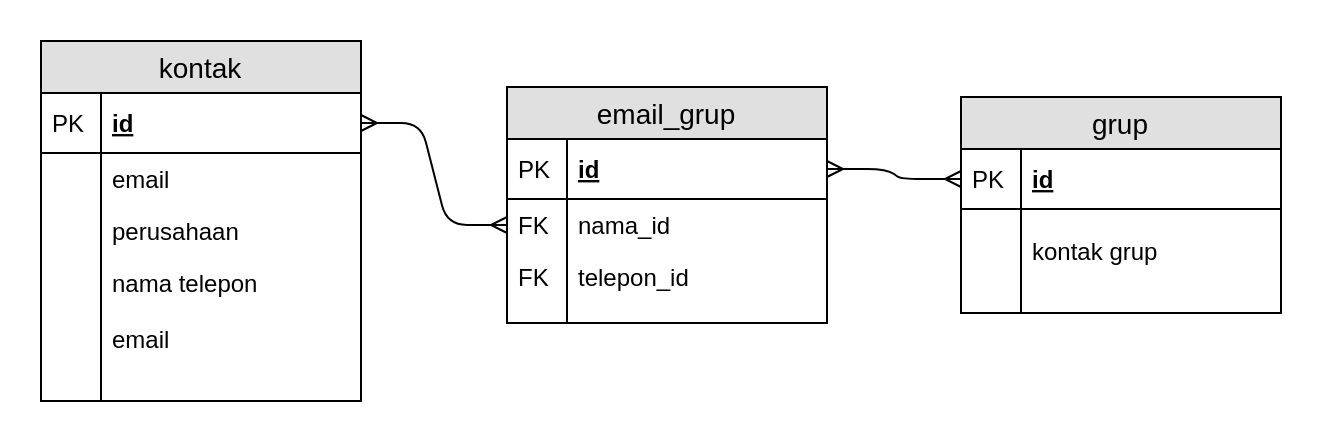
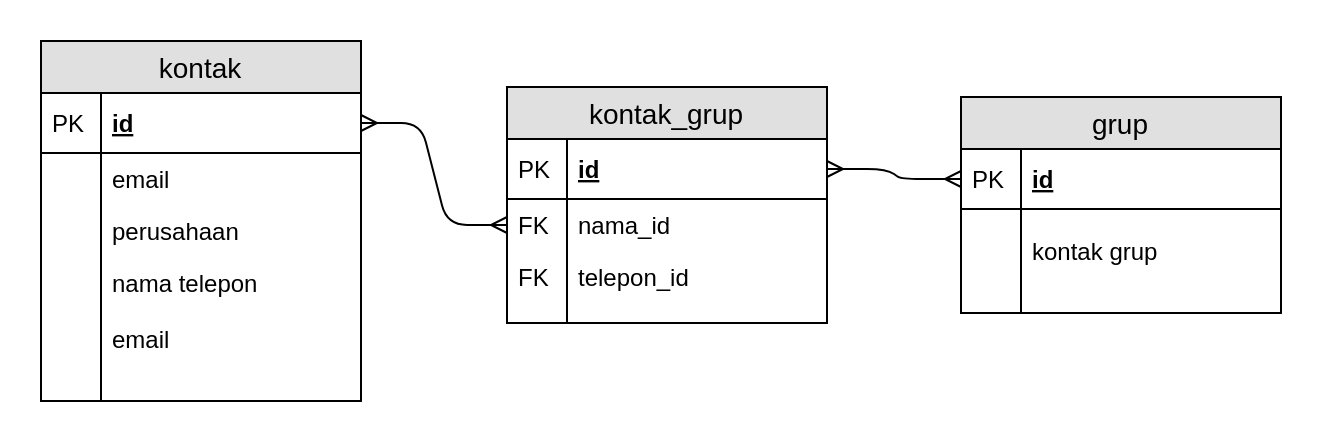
node "email_grup": label "email_grup" -> "kontak_grup"
